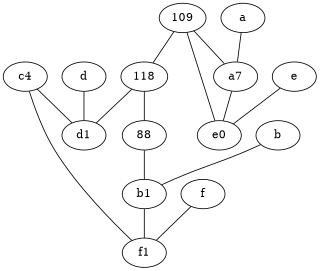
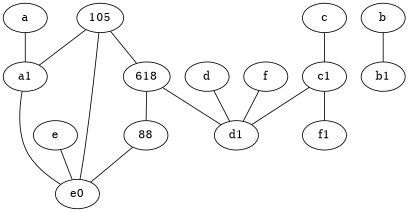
node "109": label "109" -> "105"
node "c": added
node "c4": label "c4" -> "c1"
node "118": label "118" -> "618"
node "a7": label "a7" -> "a1"
edge "88" -- "b1": now "88" -- "e0"
edge "b1" -- "f1": removed
edge "f" -- "f1": now "f" -- "d1"
